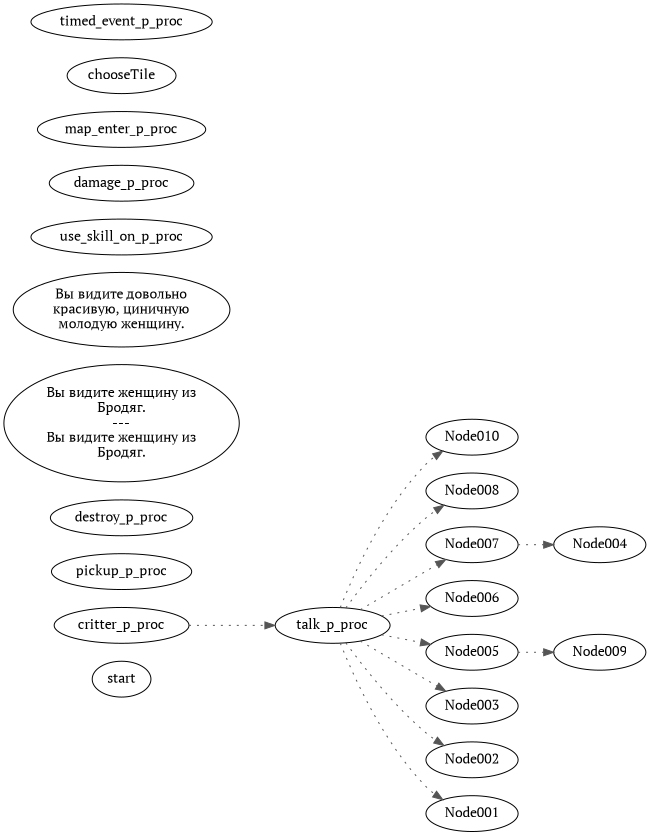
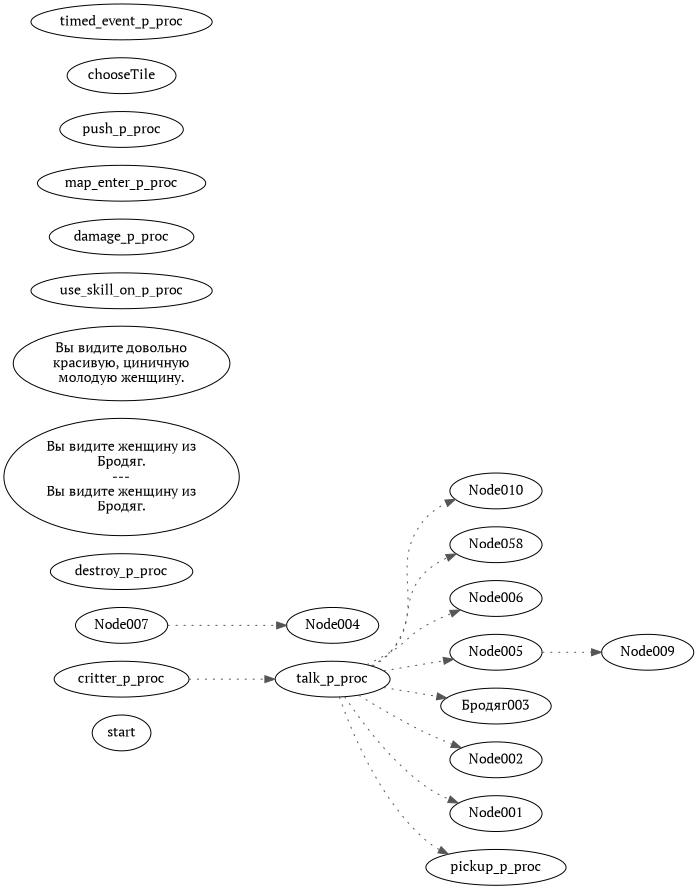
node "push_p_proc": added
node "Node008": label "Node008" -> "Node058"
edge "talk_p_proc" -> "Node007": now "talk_p_proc" -> "pickup_p_proc"
node "Node003": label "Node003" -> "Бродяг003"
